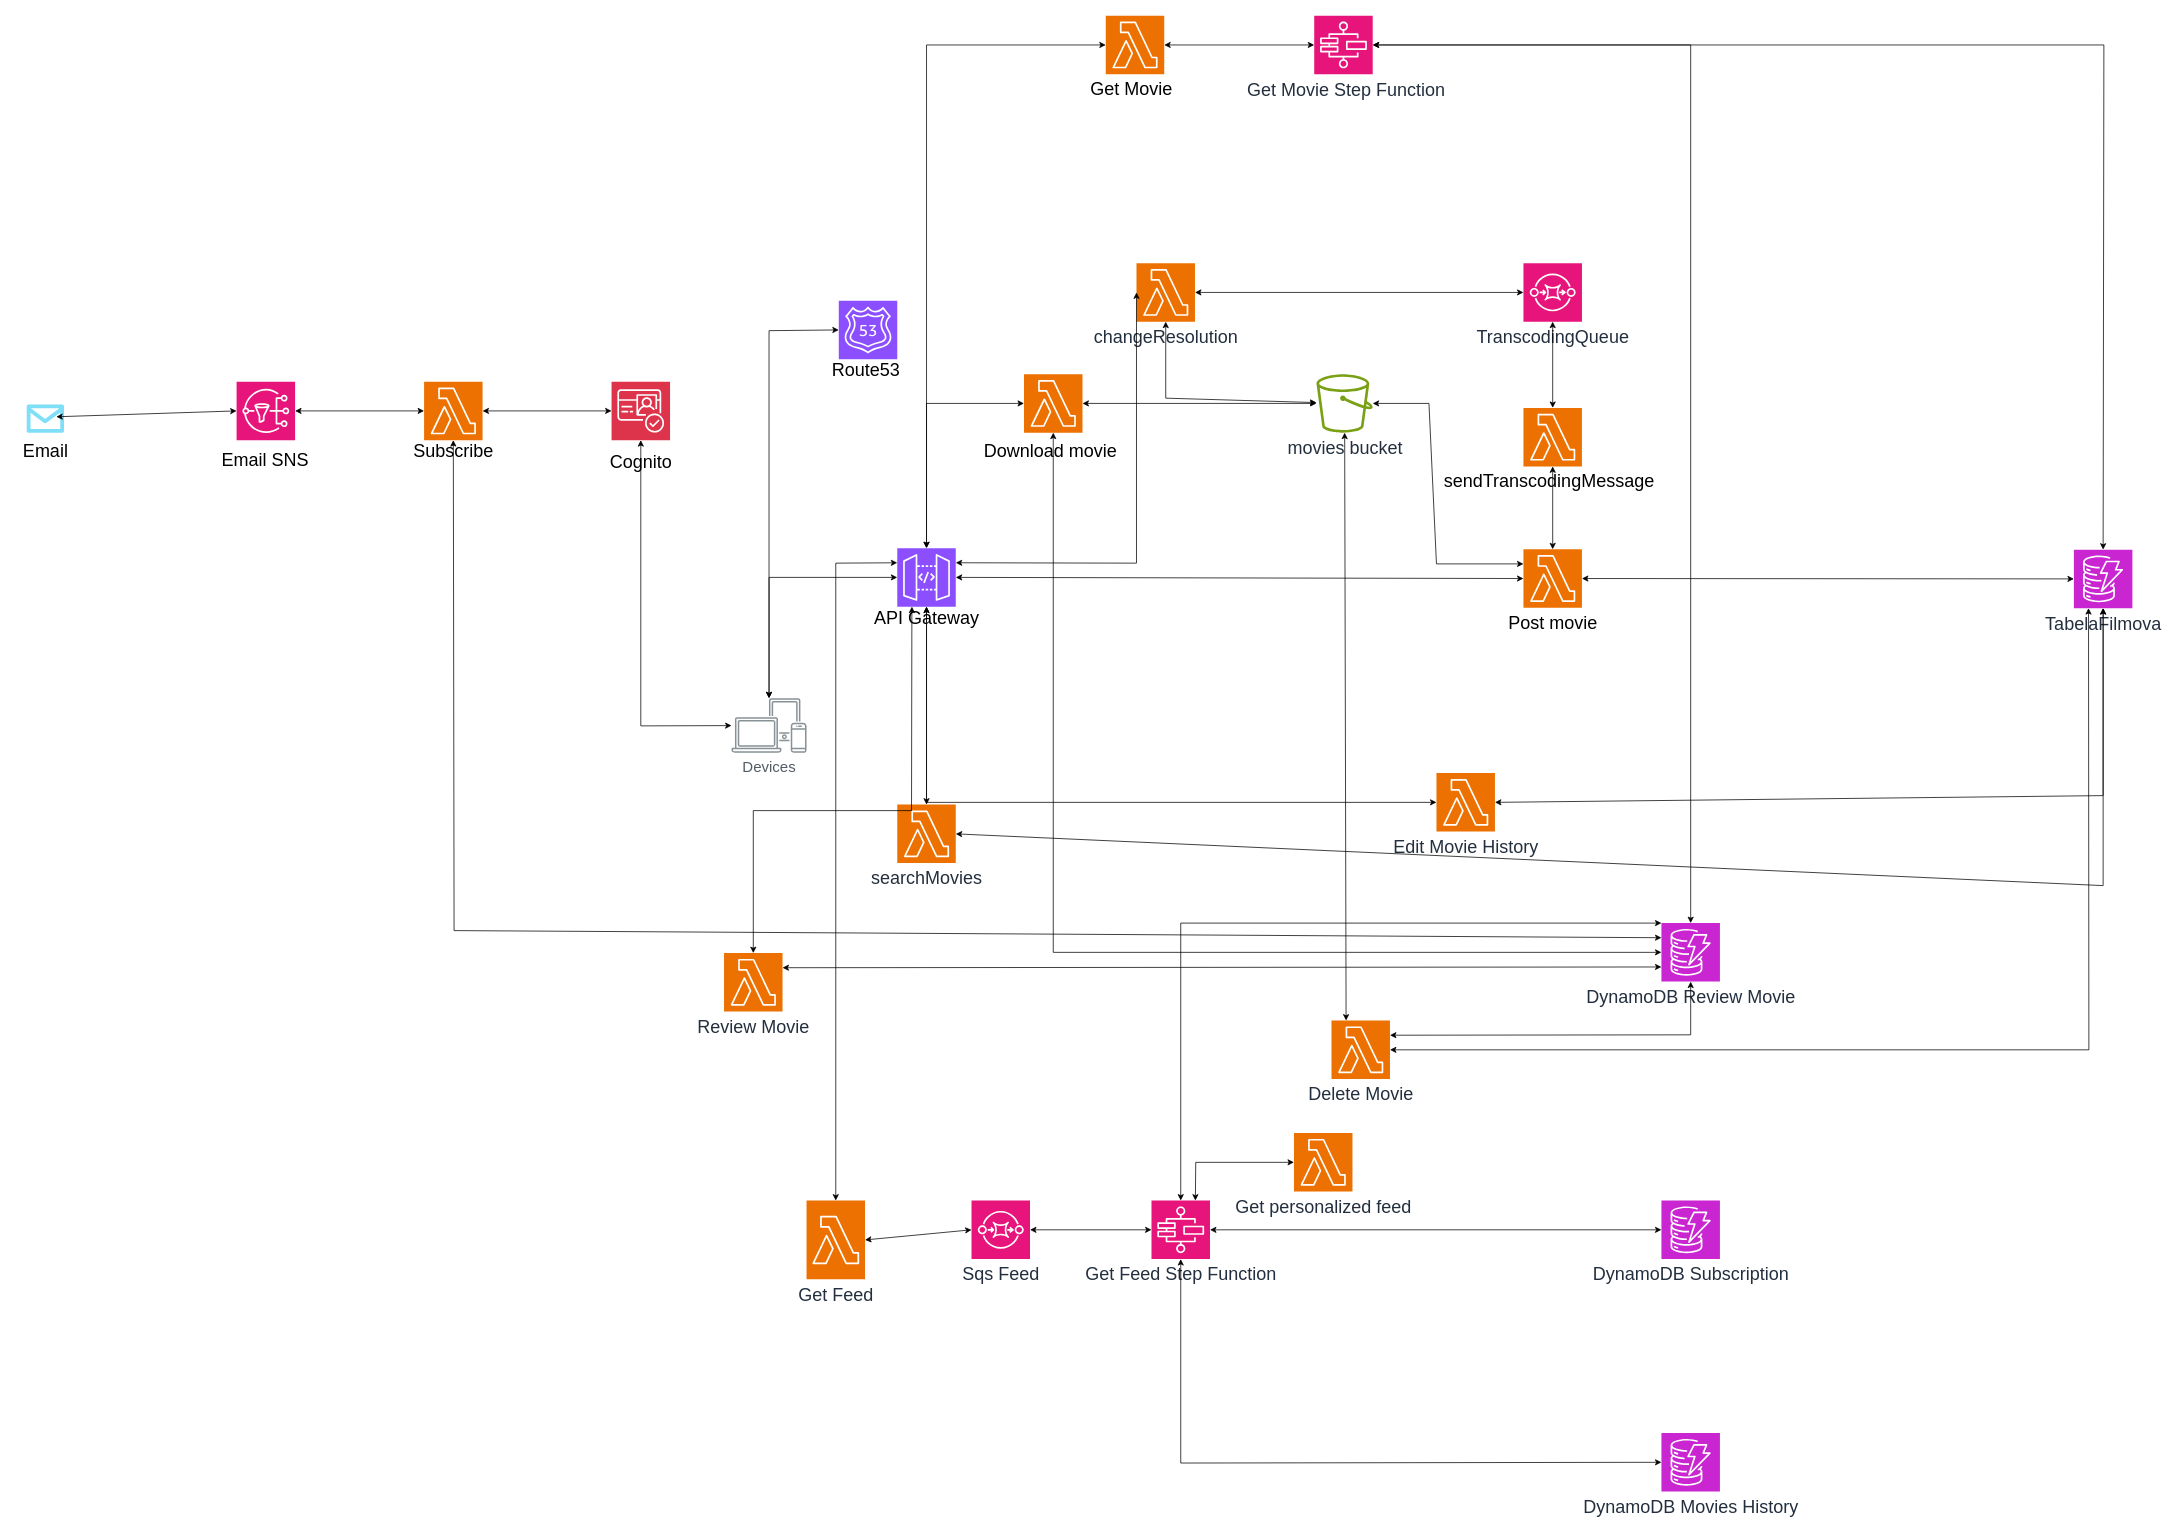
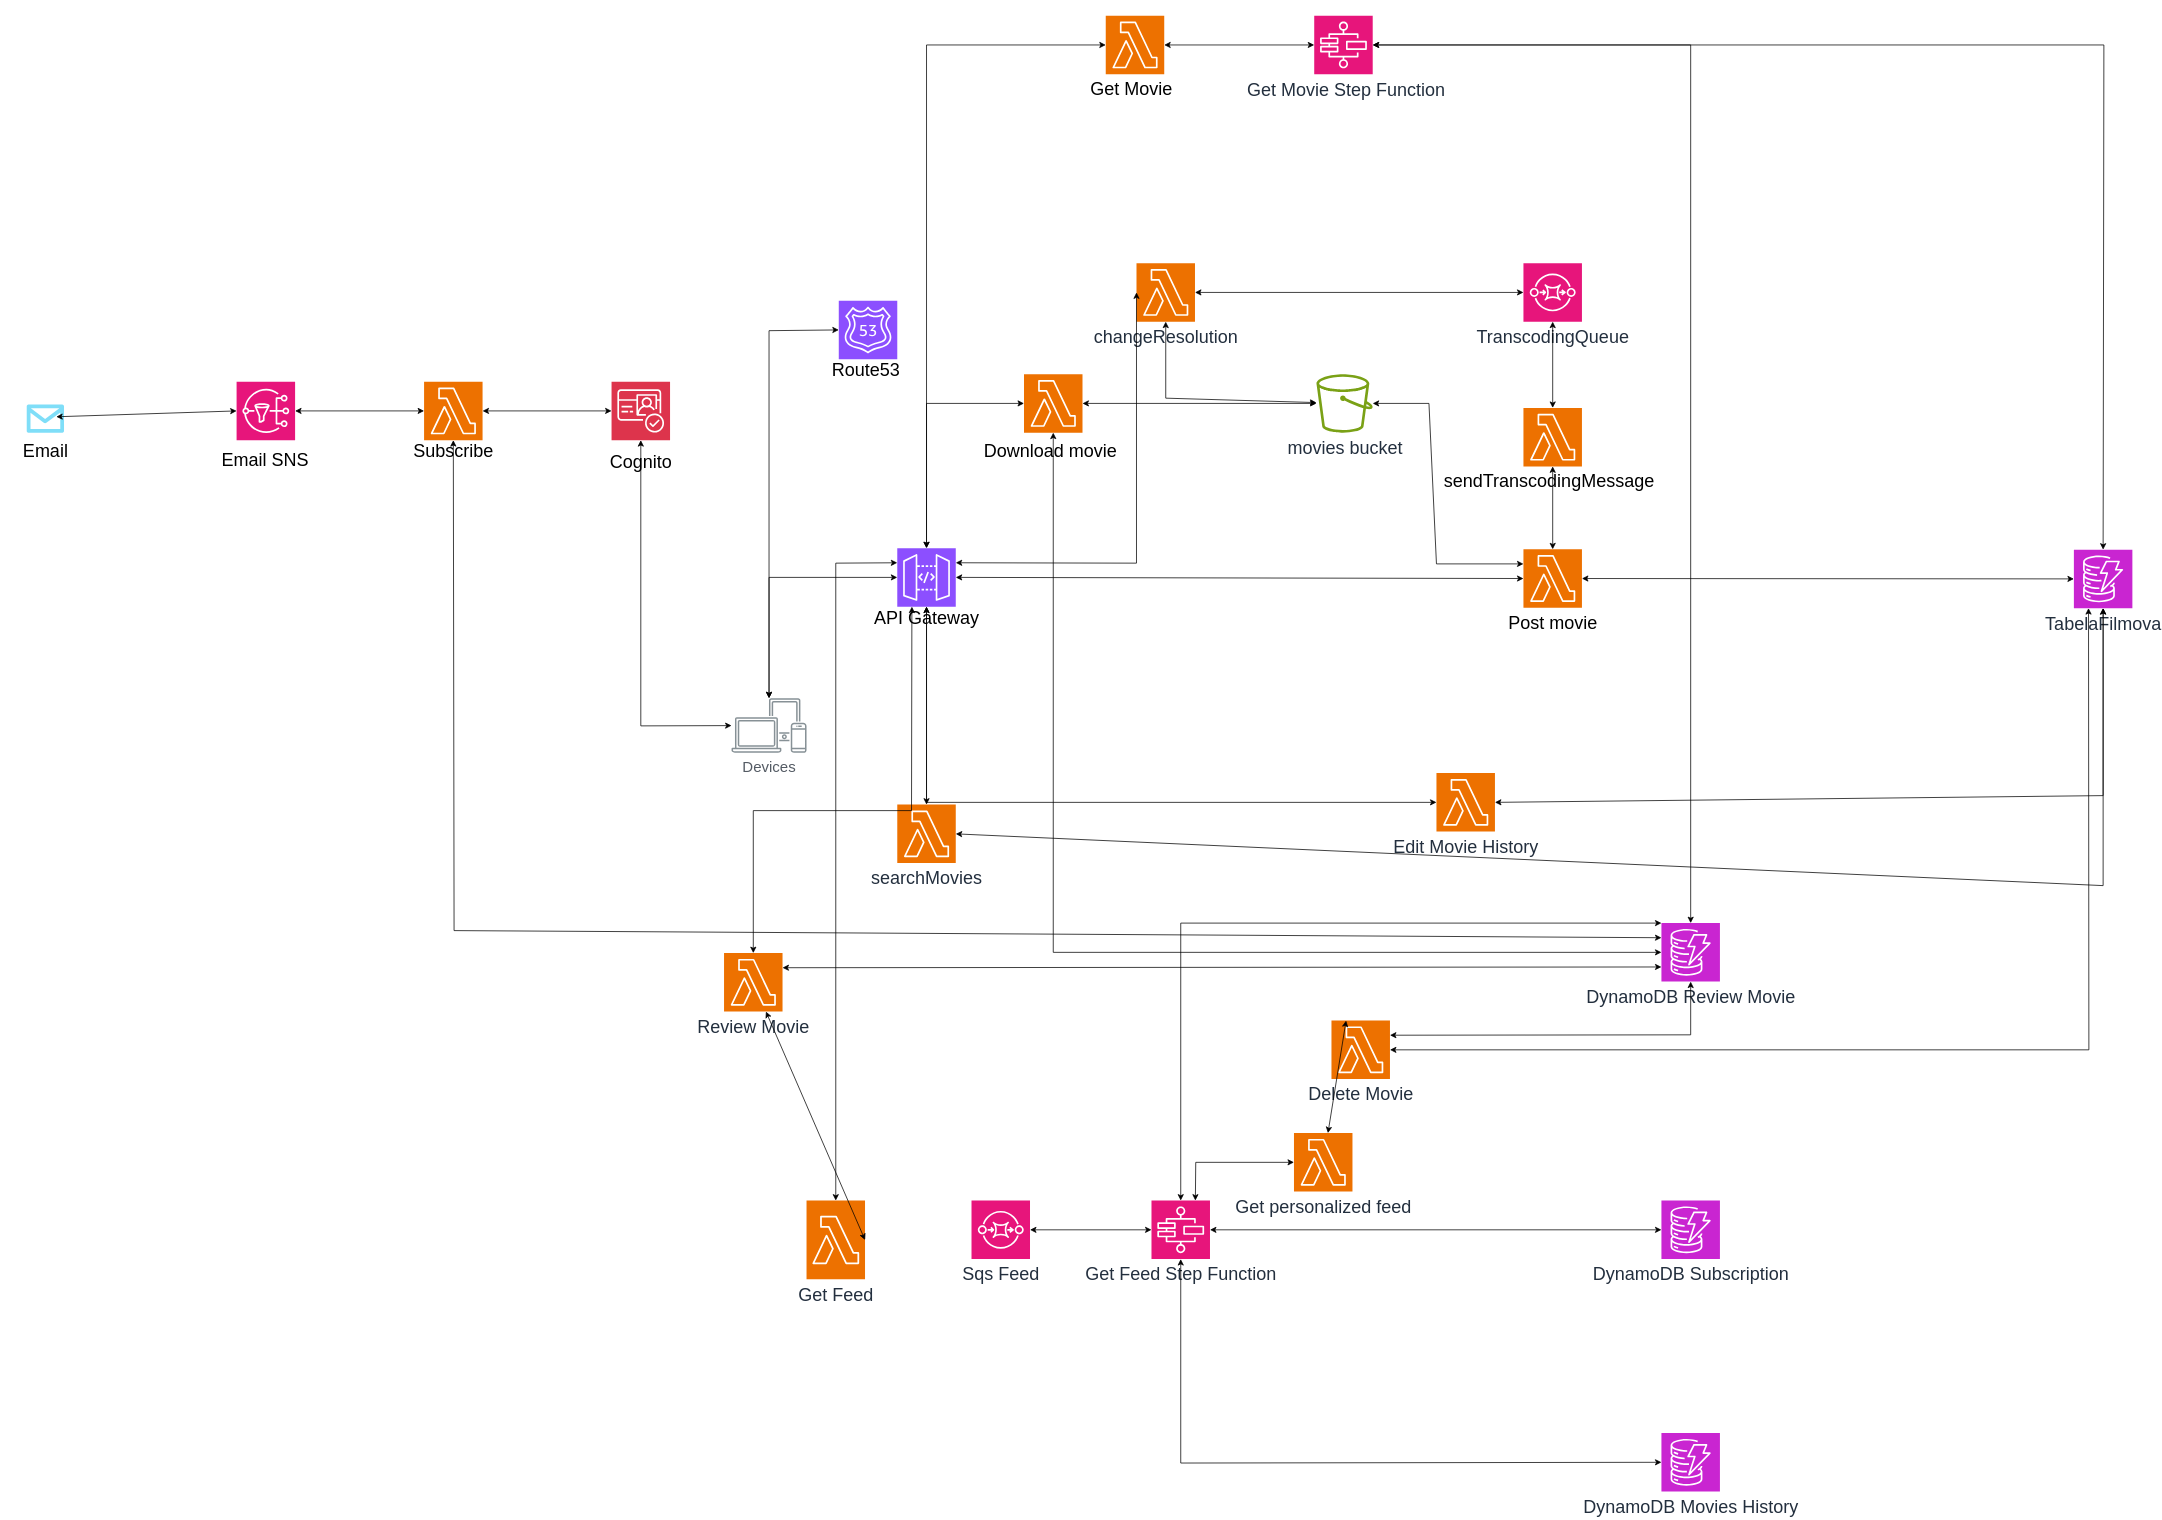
edge "movies bucket" -- "Delete Movie": now "Get personalized feed" -- "Delete Movie"
edge "Sqs Feed" -- "Get Feed": now "Review Movie" -- "Get Feed"
